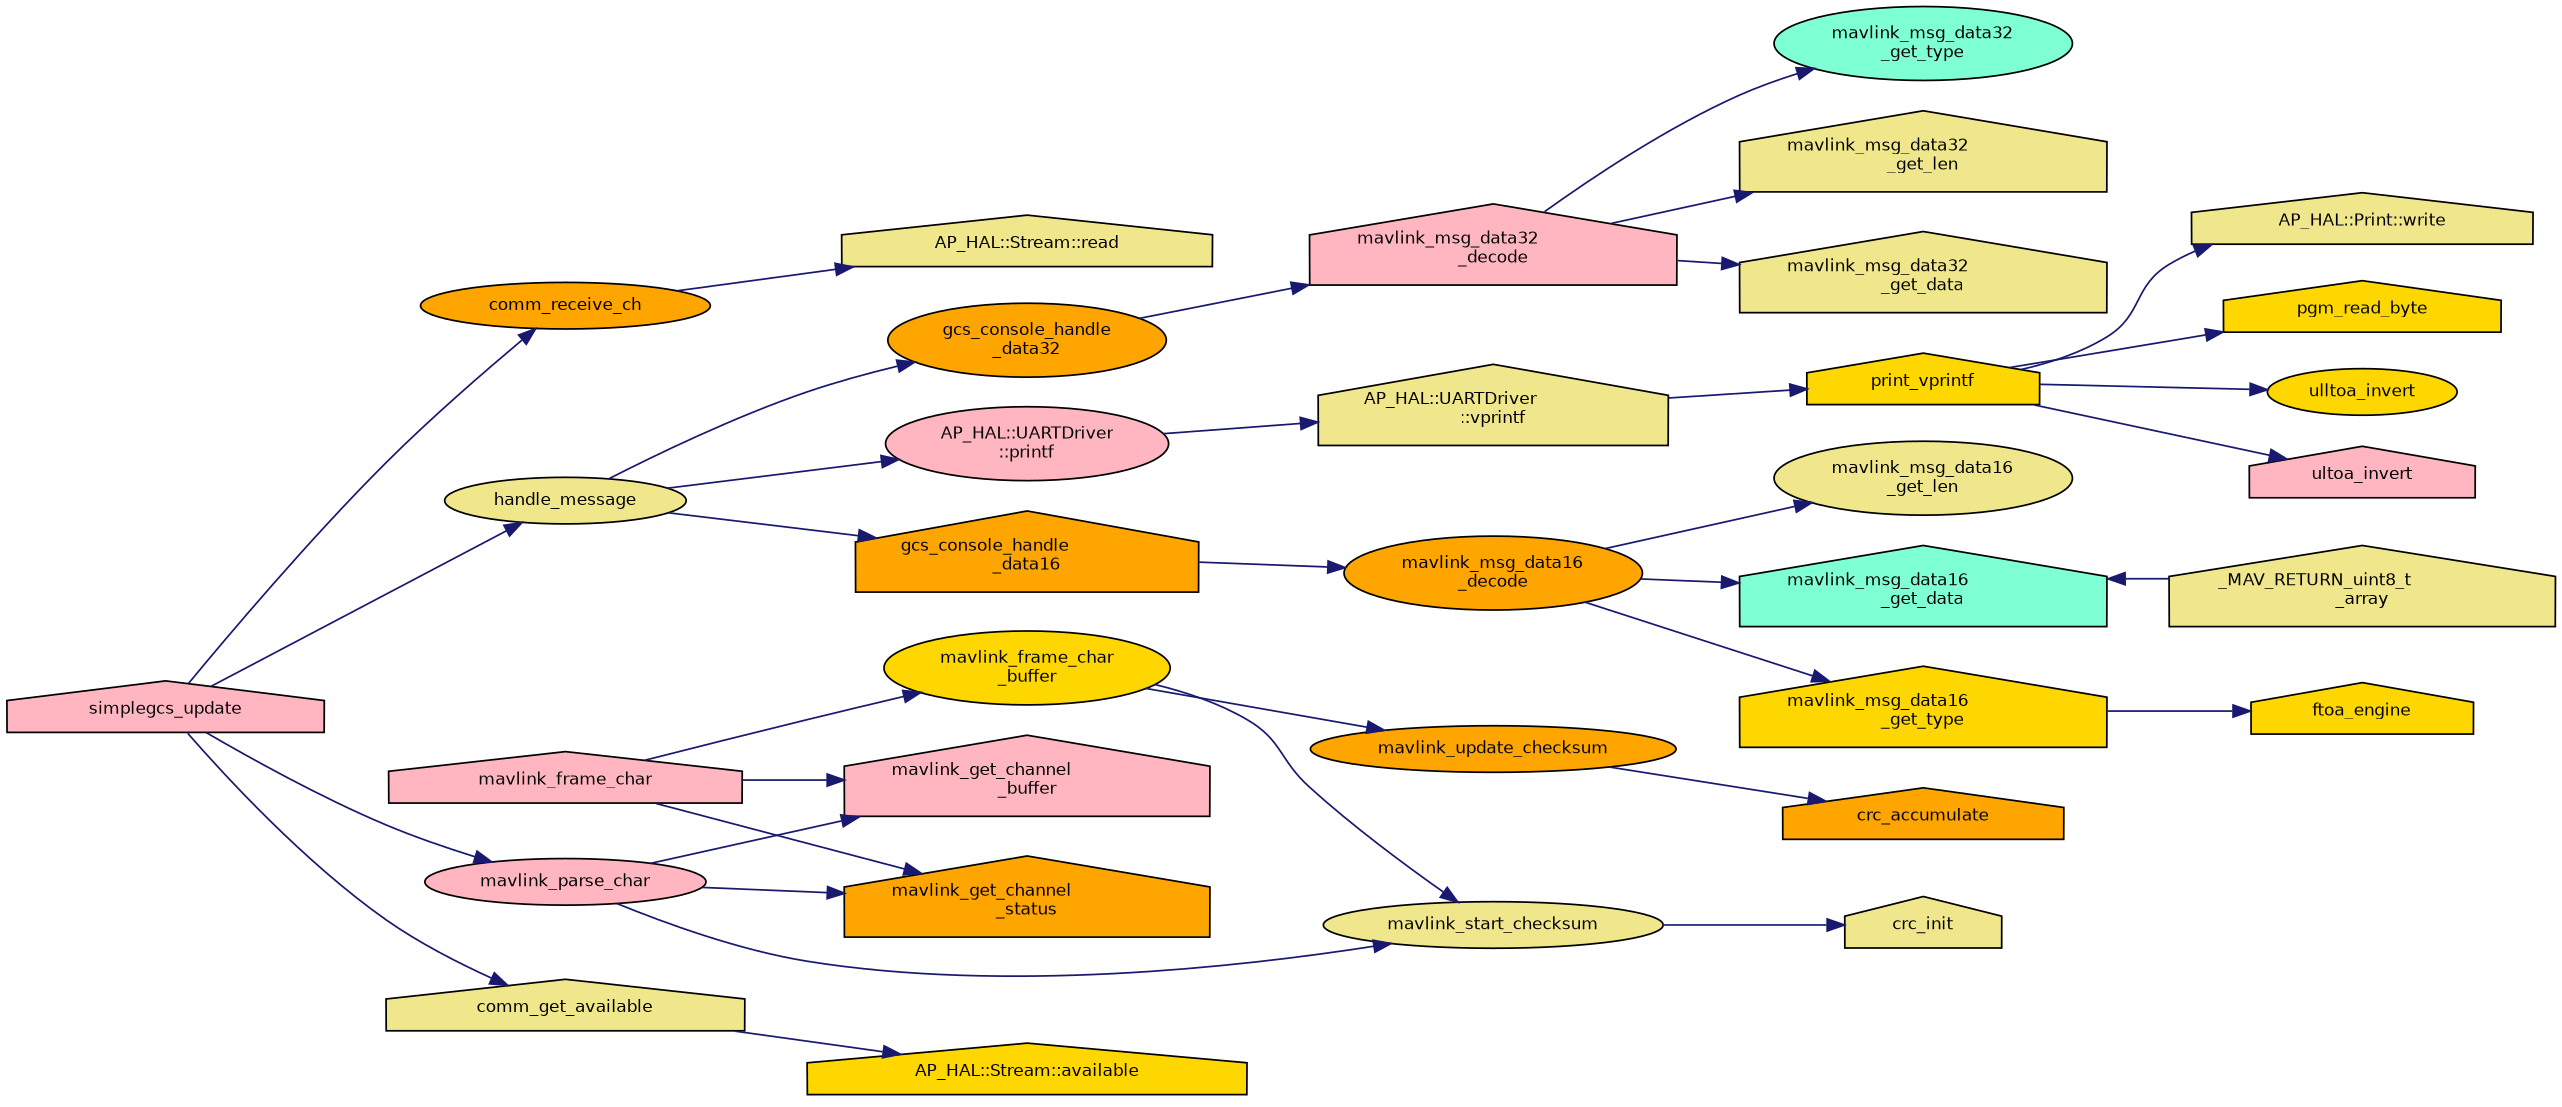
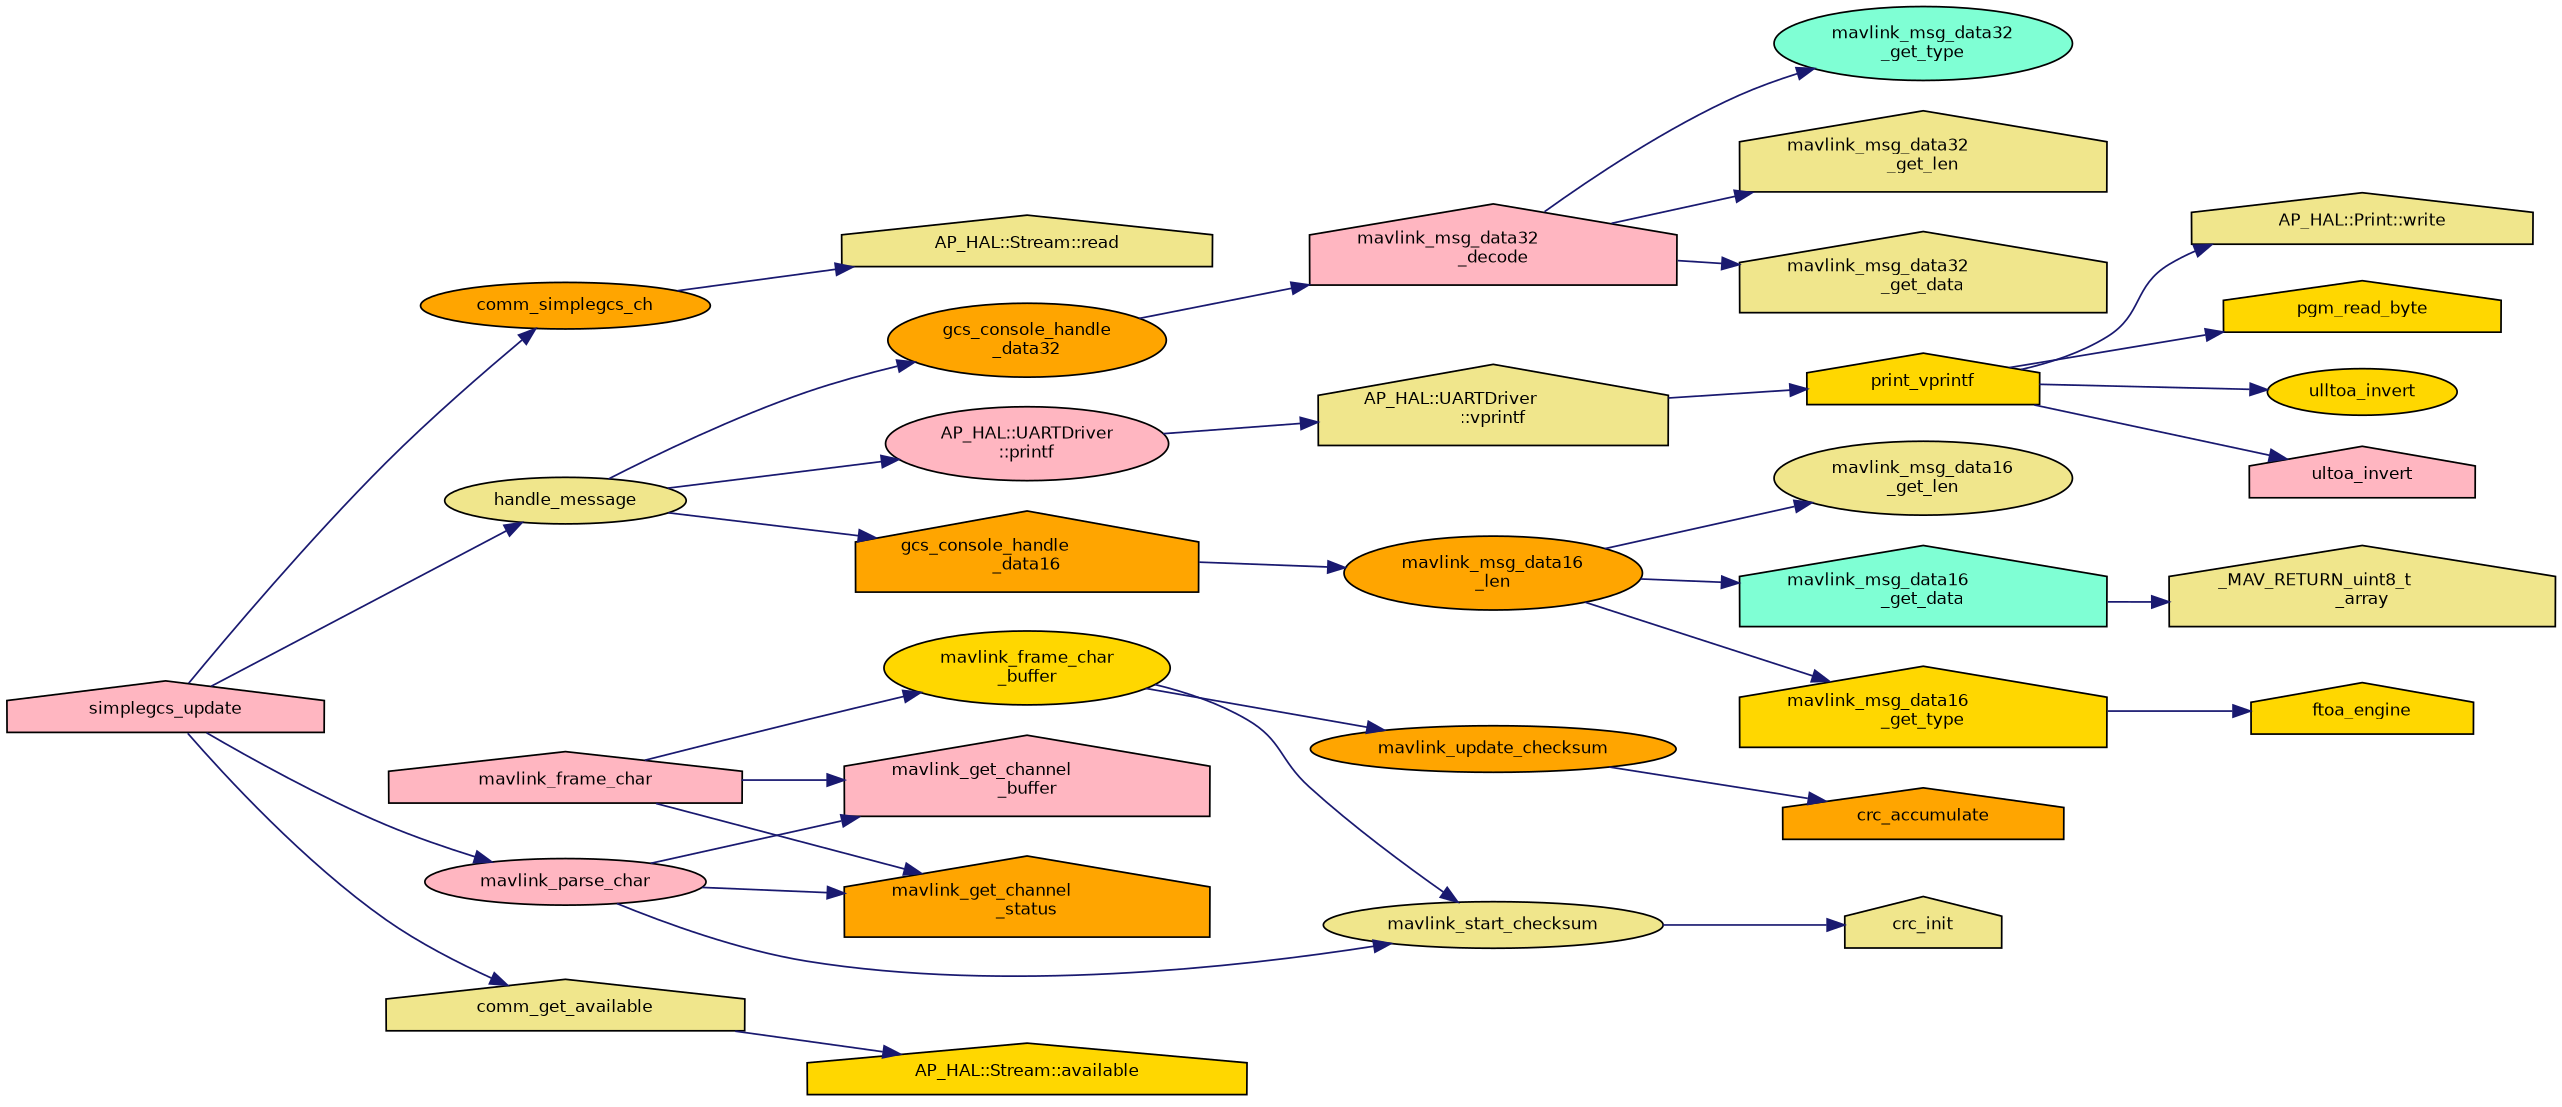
node "comm_receive_ch": label "comm_receive_ch" -> "comm_simplegcs_ch"
node "mavlink_msg_data16 _decode": label "mavlink_msg_data16 _decode" -> "mavlink_msg_data16 _len"
edge "_MAV_RETURN_uint8_t _array" -> "mavlink_msg_data16 _get_data": reversed
